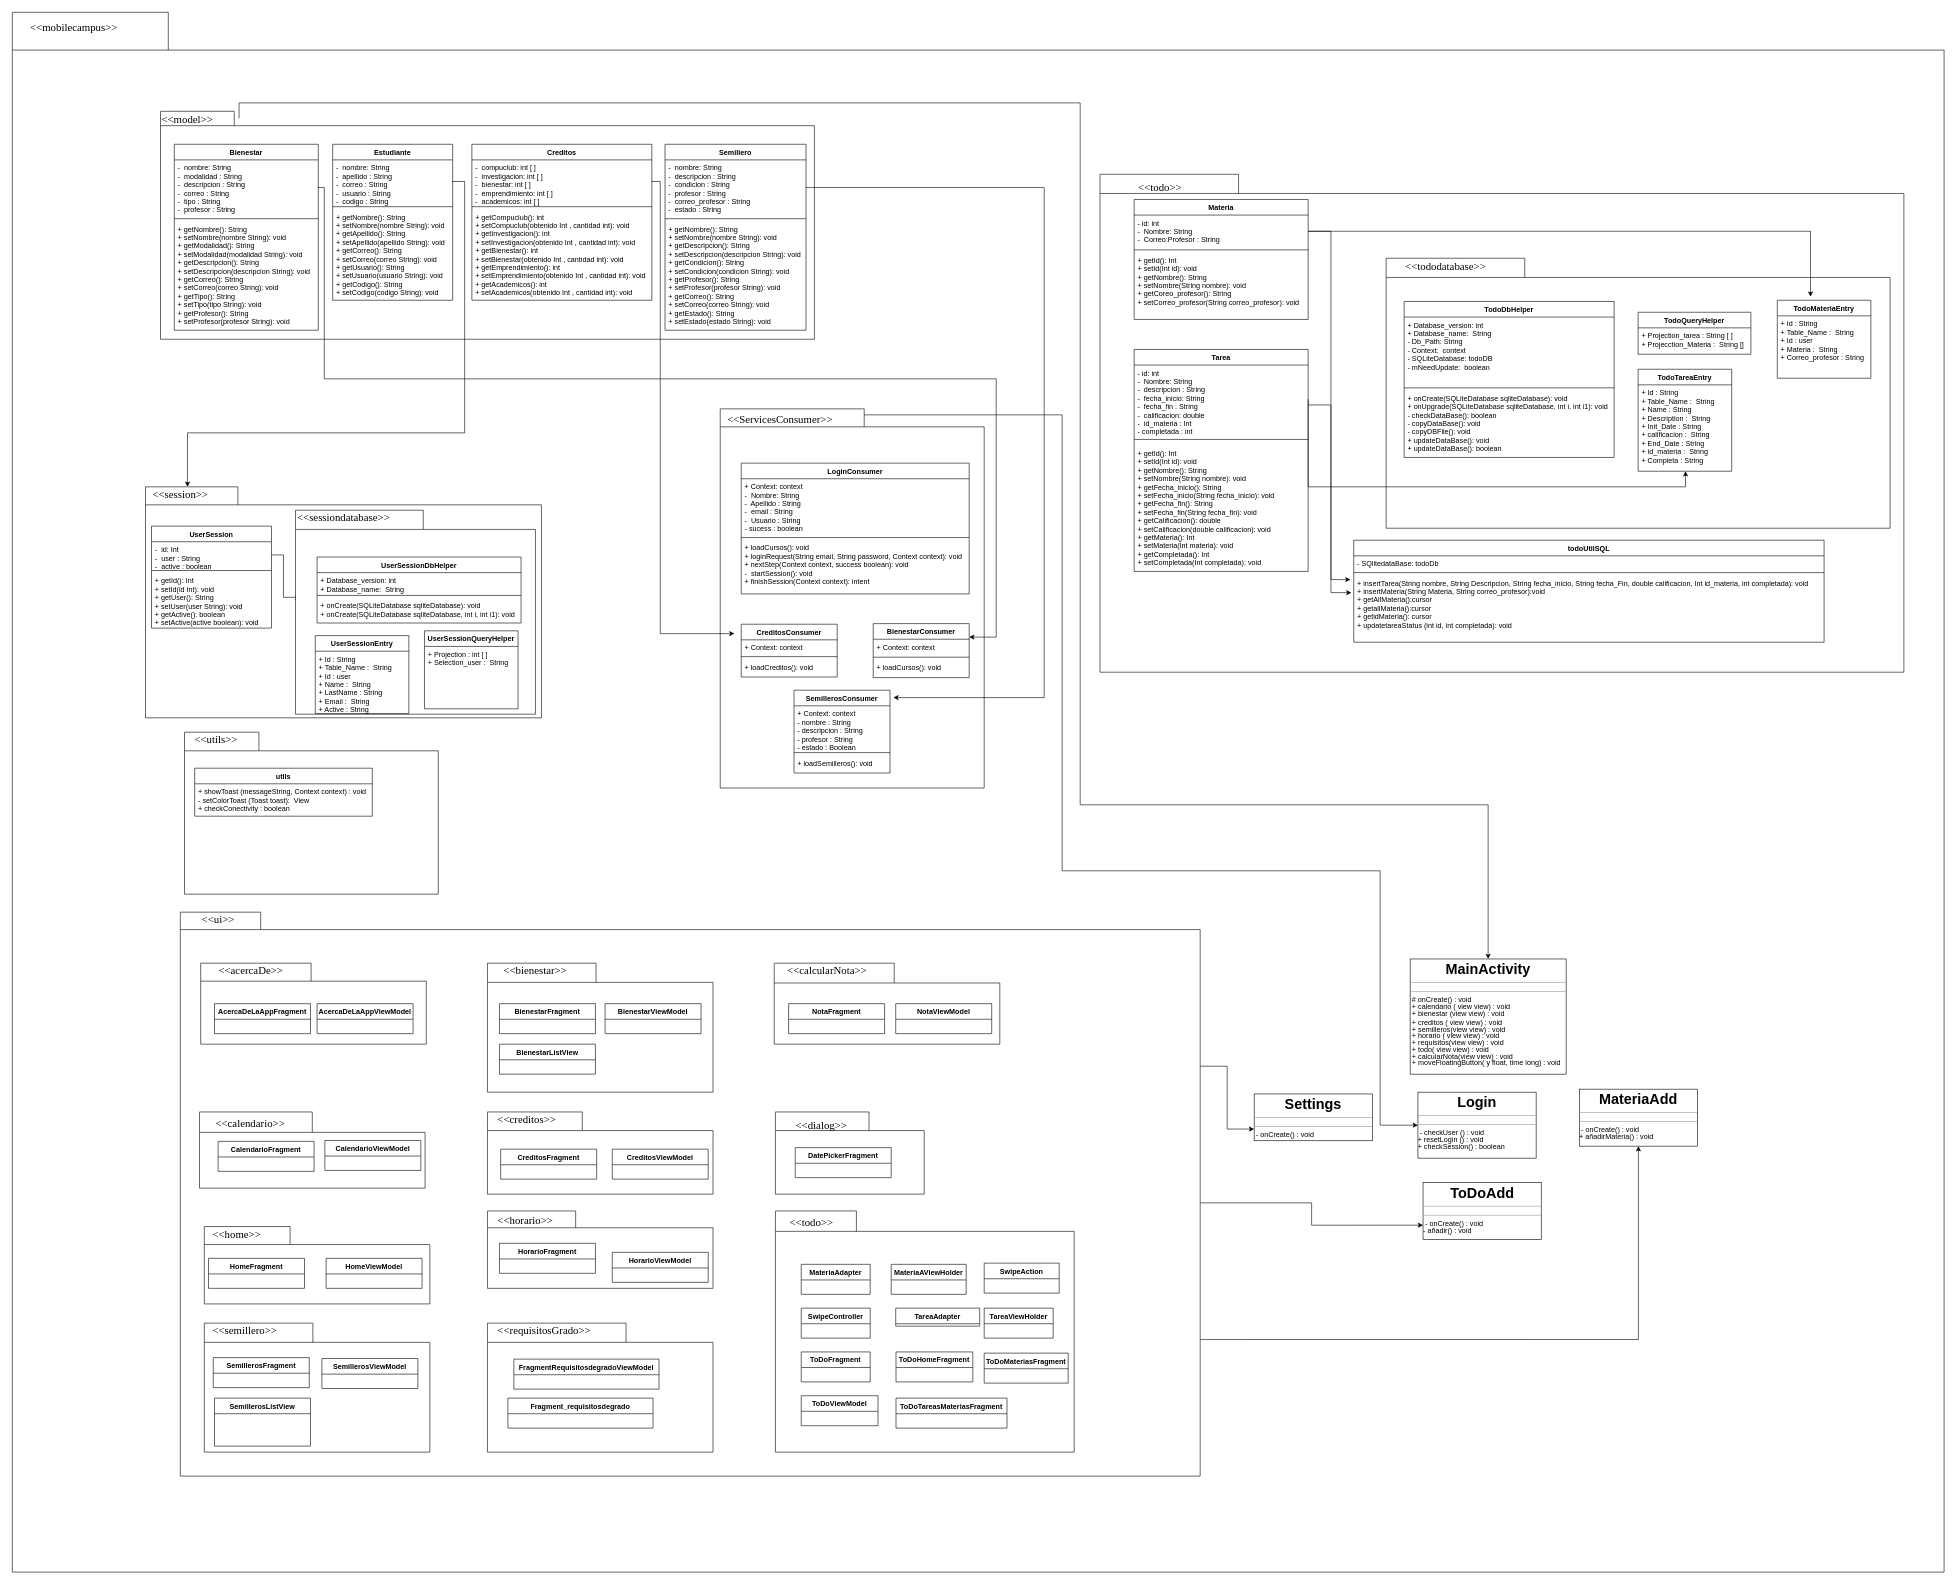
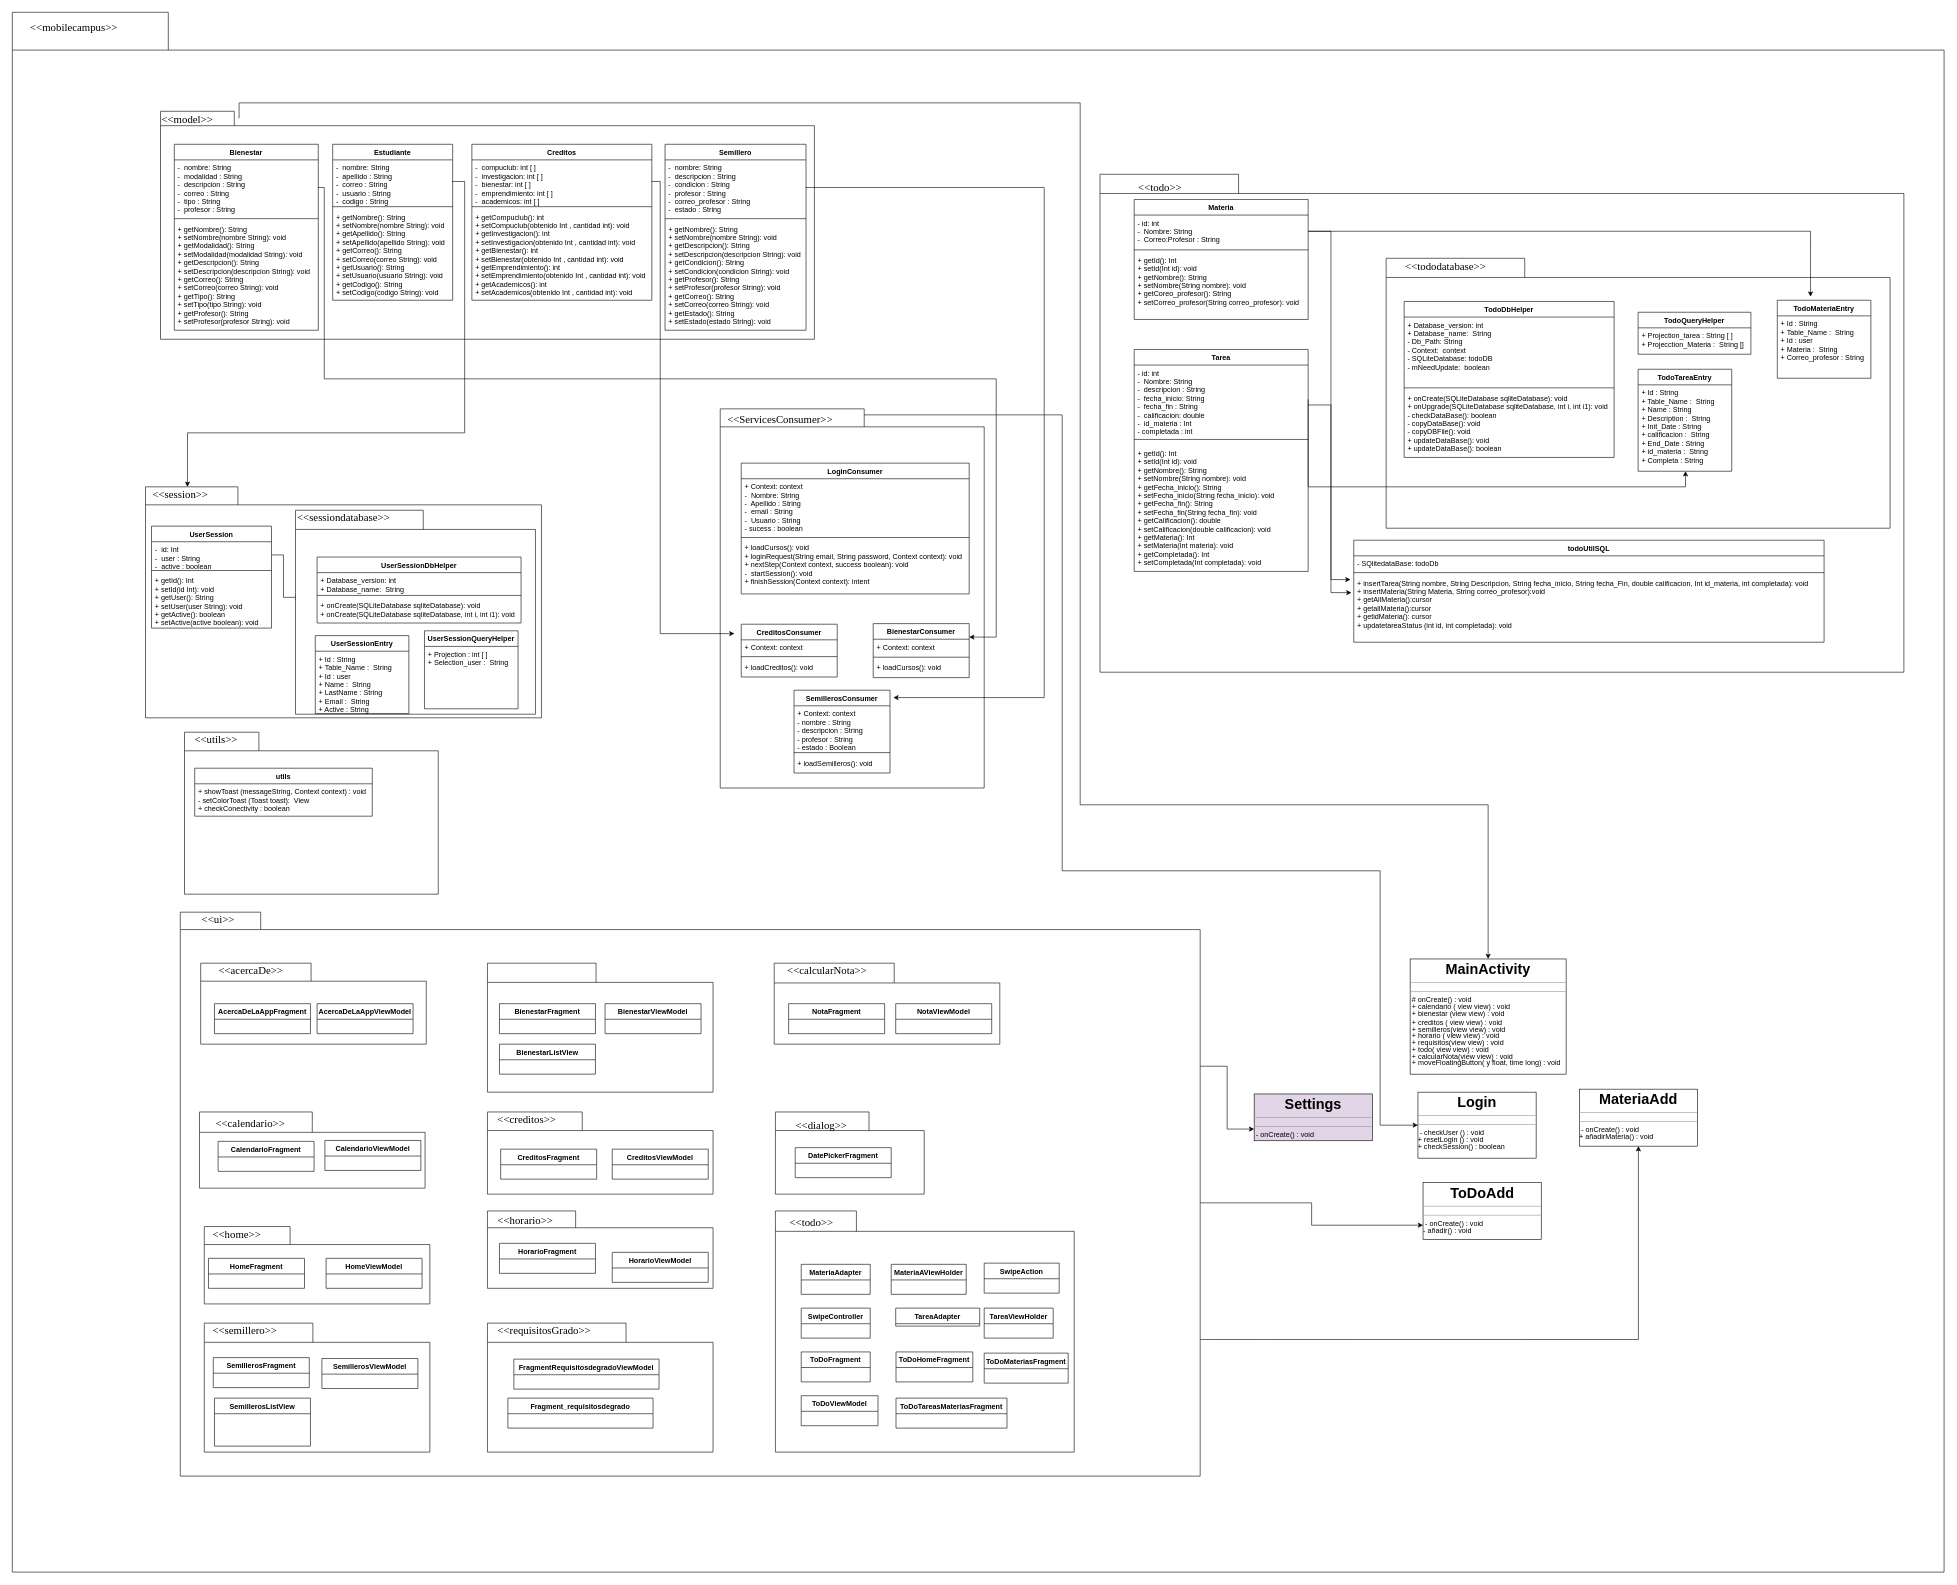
node "<<bienestar>>": removed
node "Settings - onCreate() : void": fillcolor #ffffff -> #e1d5e7
